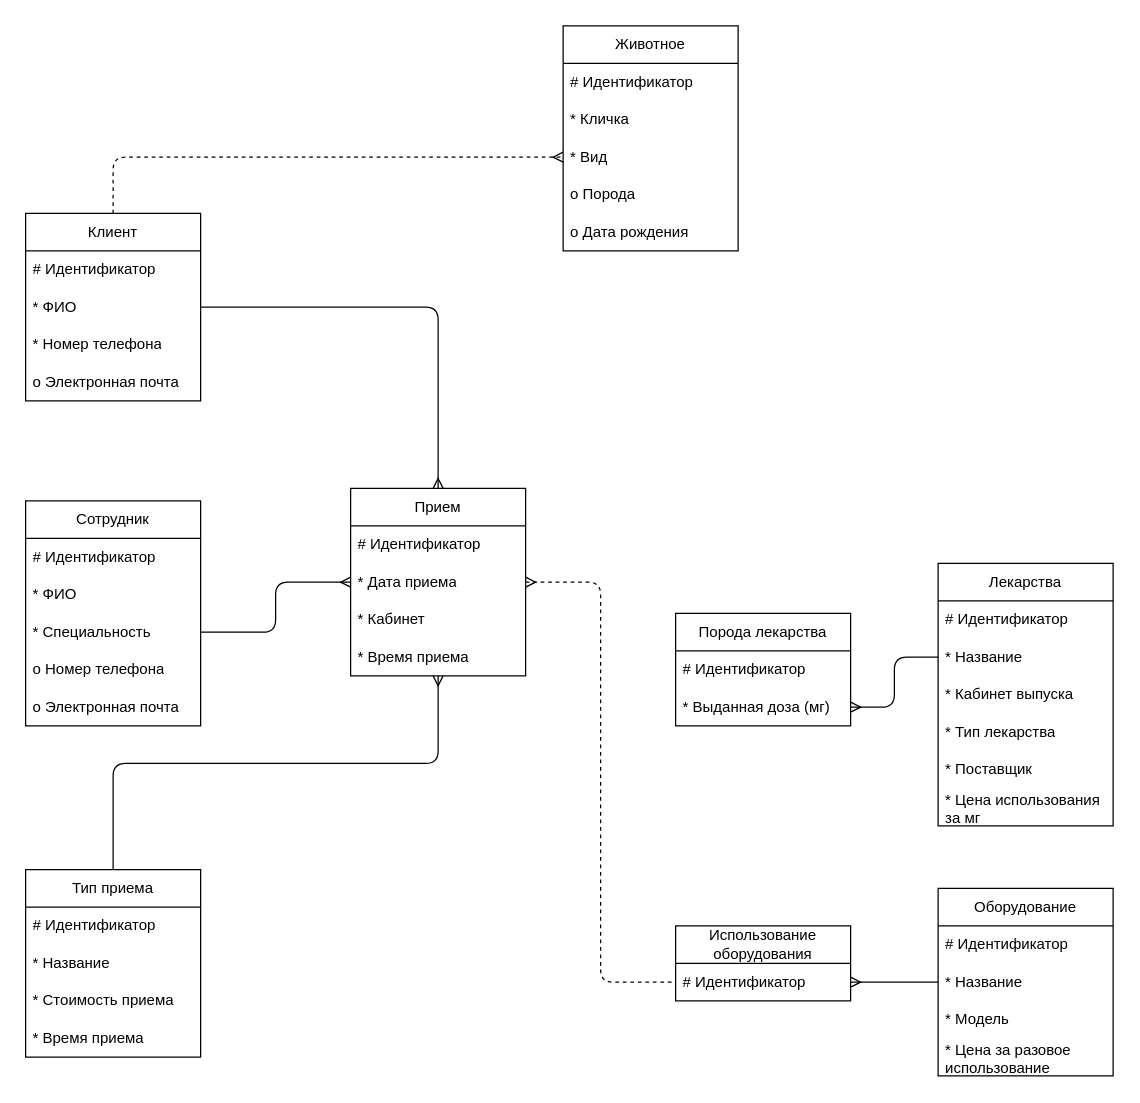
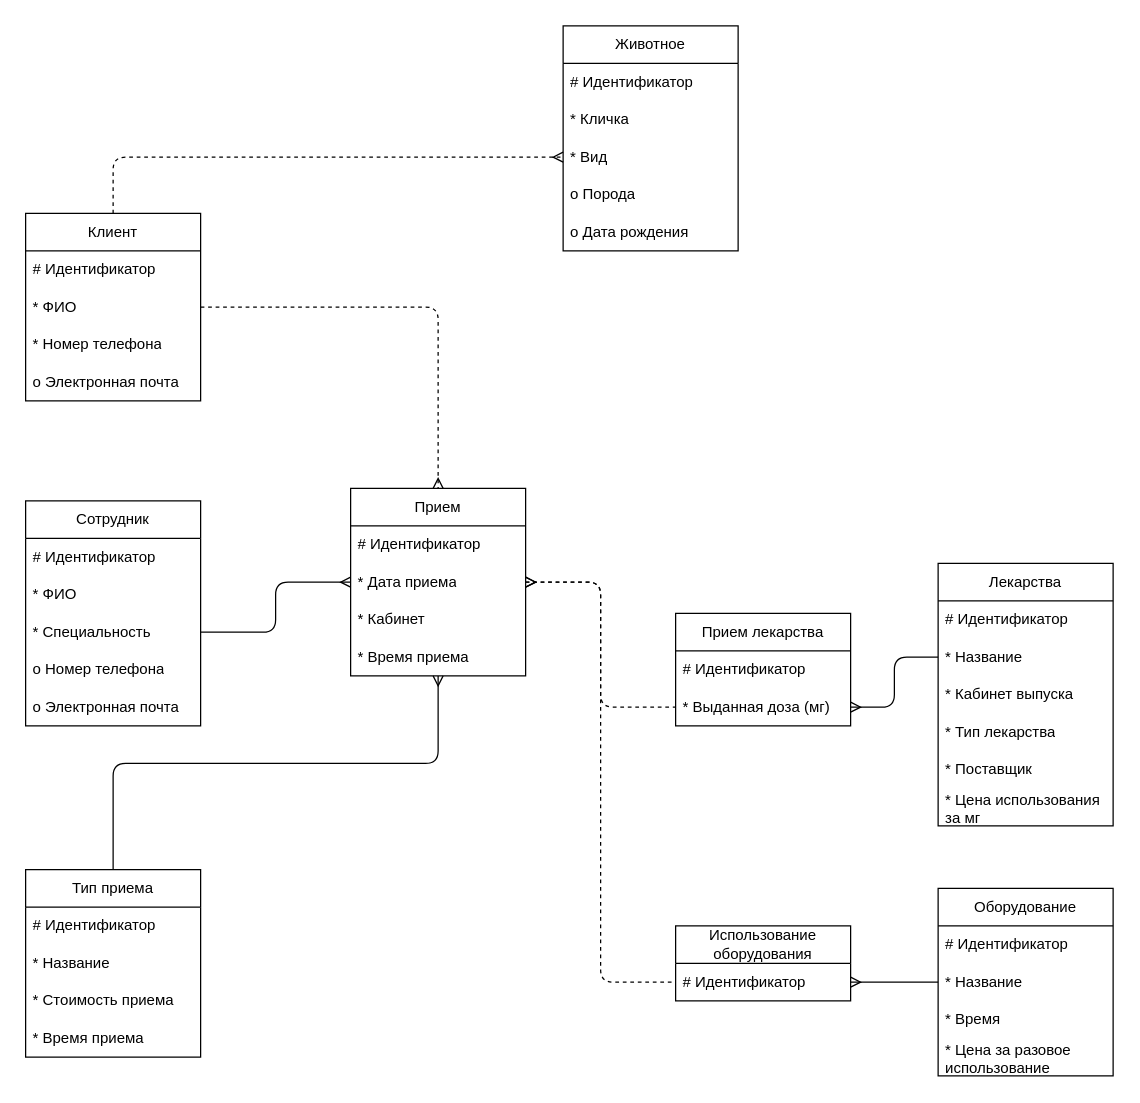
edge "Клиент" -> "Прием": style solid -> dashed
node "Порода лекарства": label "Порода лекарства" -> "Прием лекарства"
edge "* Выданная доза (мг)" -> "* Дата приема": added
node "* Модель": label "* Модель" -> "* Время"
